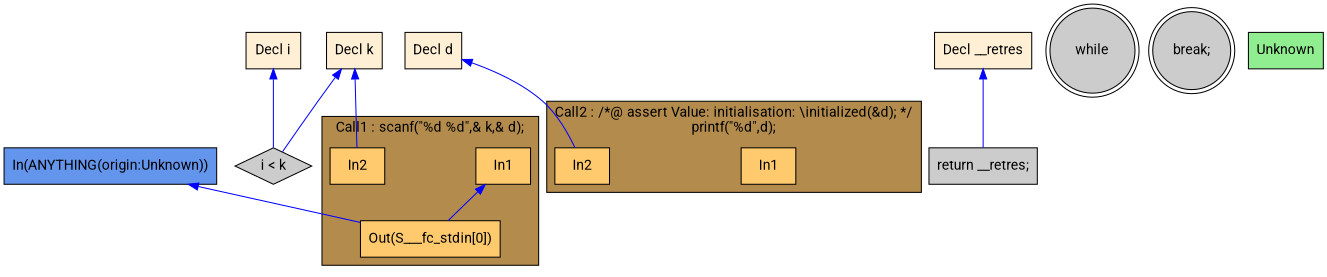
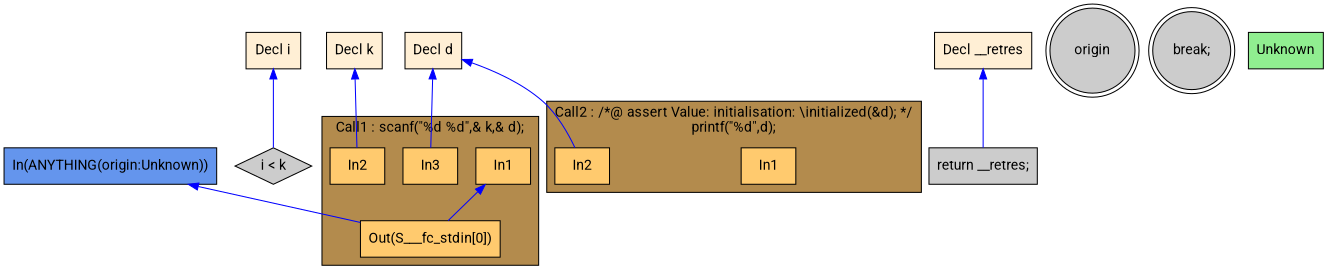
node "while": label "while" -> "origin"
edge "i < k" -> "Decl k": removed
node "In3": added
